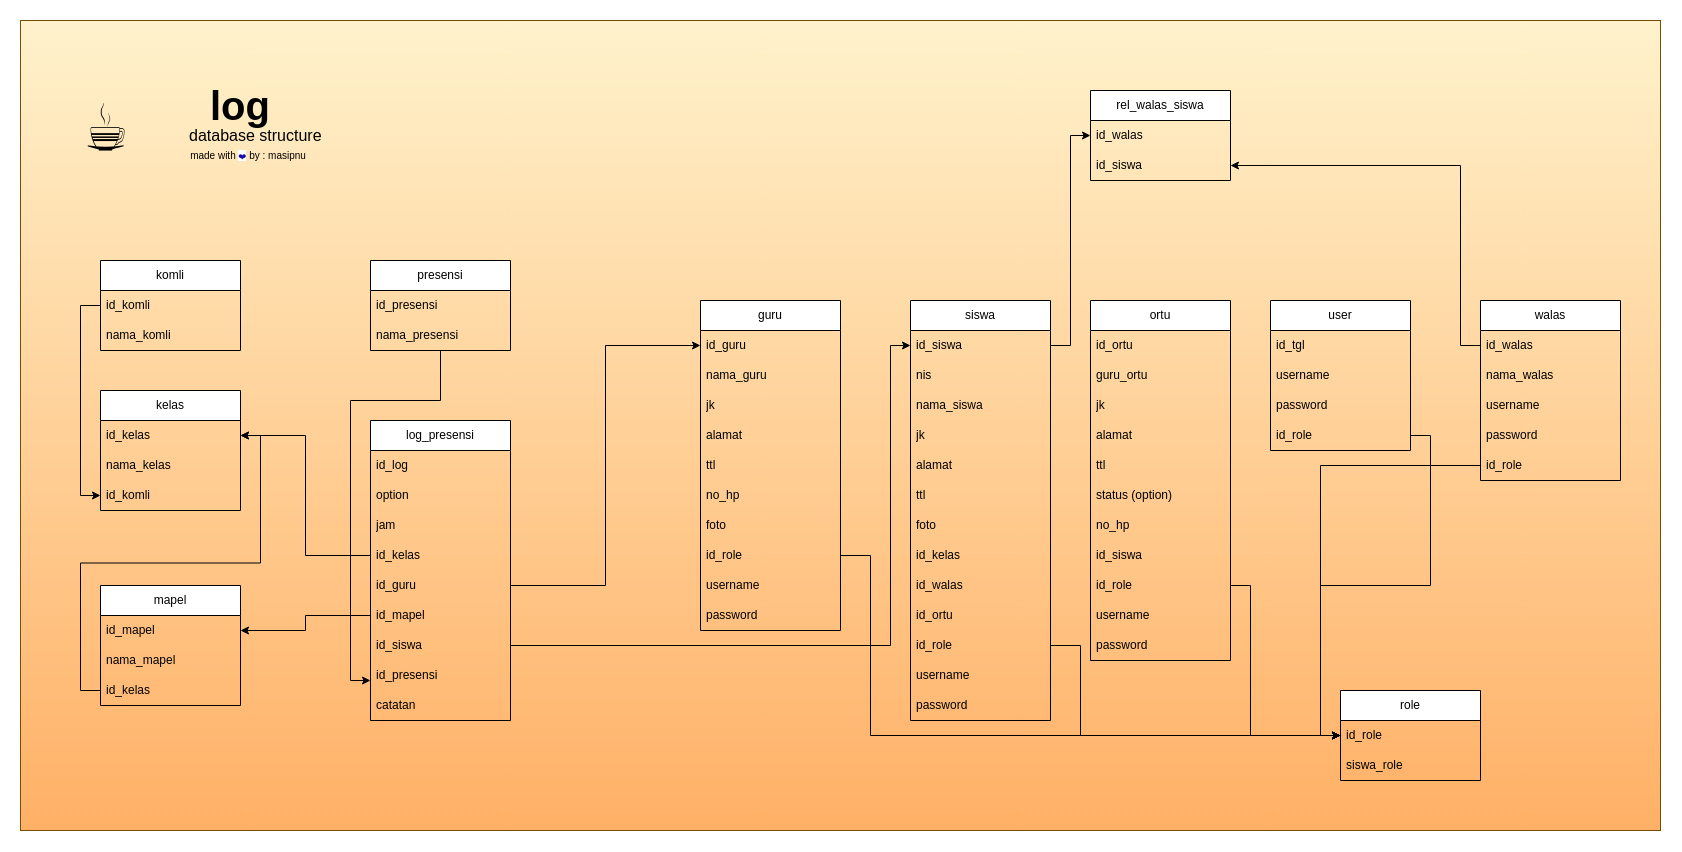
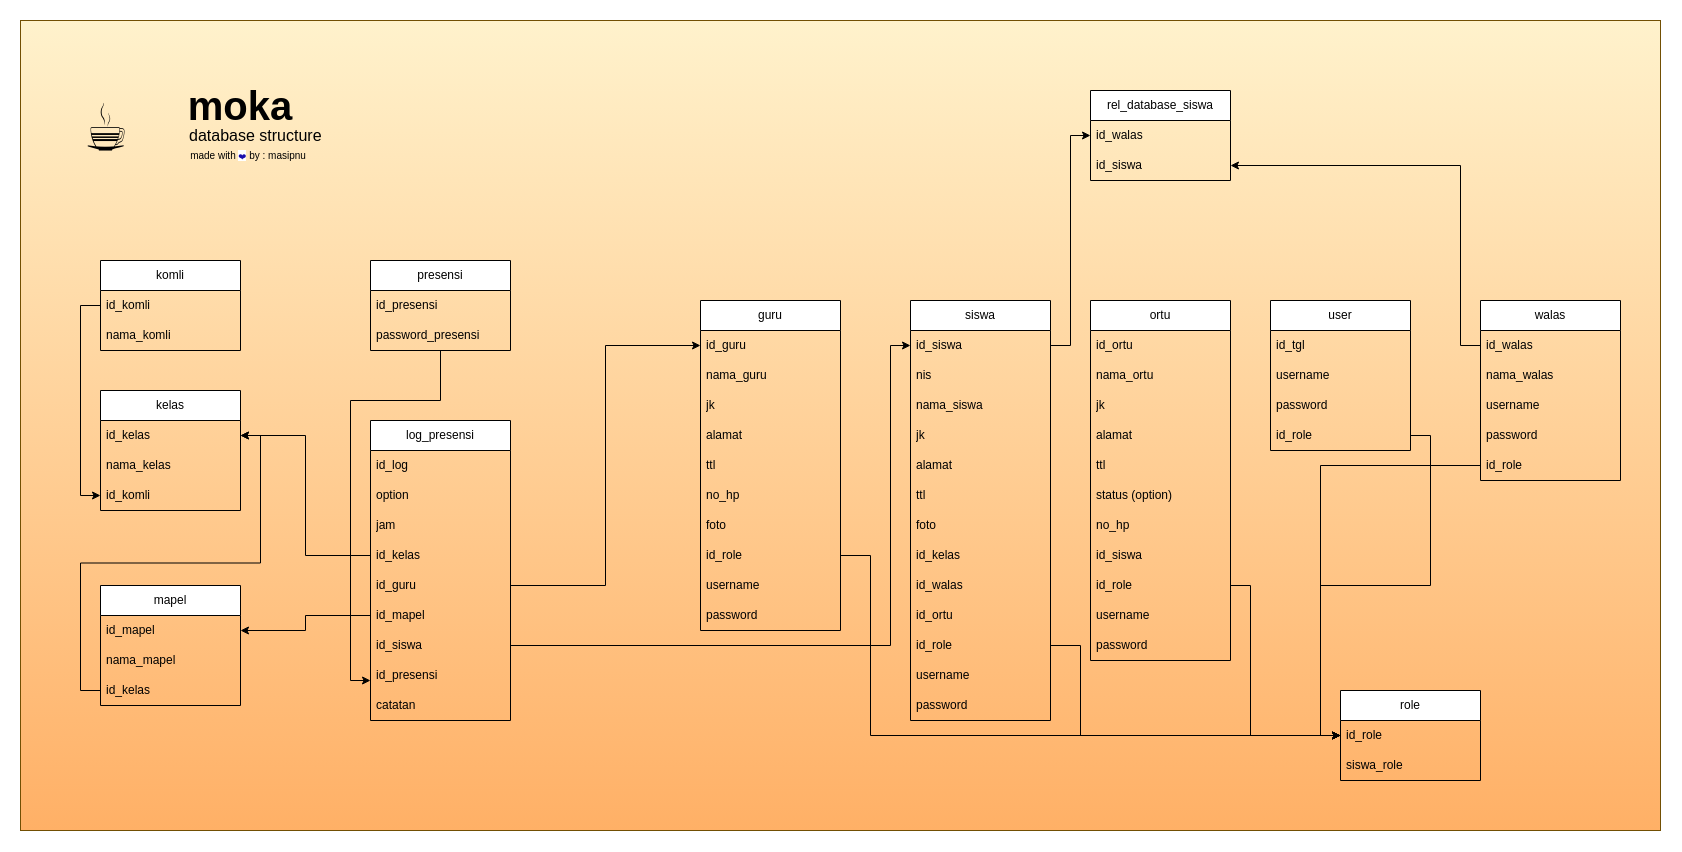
node "log": label "log" -> "moka"
node "rel_walas_siswa": label "rel_walas_siswa" -> "rel_database_siswa"
node "nama_presensi": label "nama_presensi" -> "password_presensi"
node "guru_ortu": label "guru_ortu" -> "nama_ortu"
